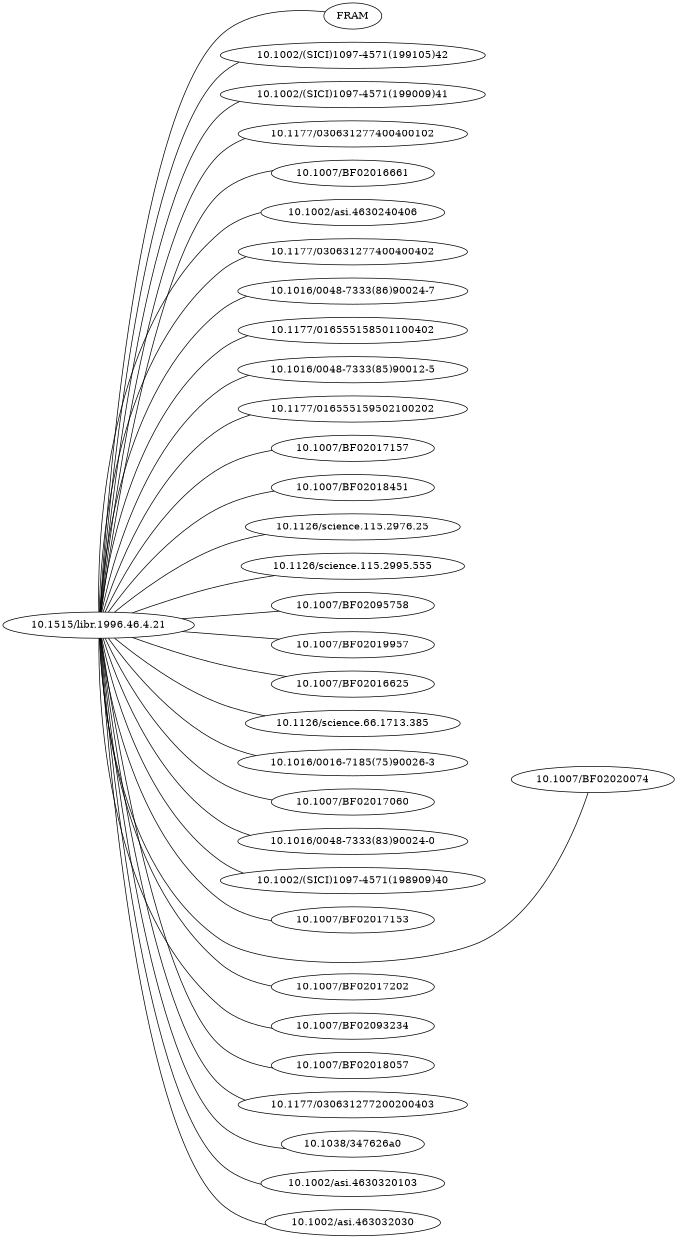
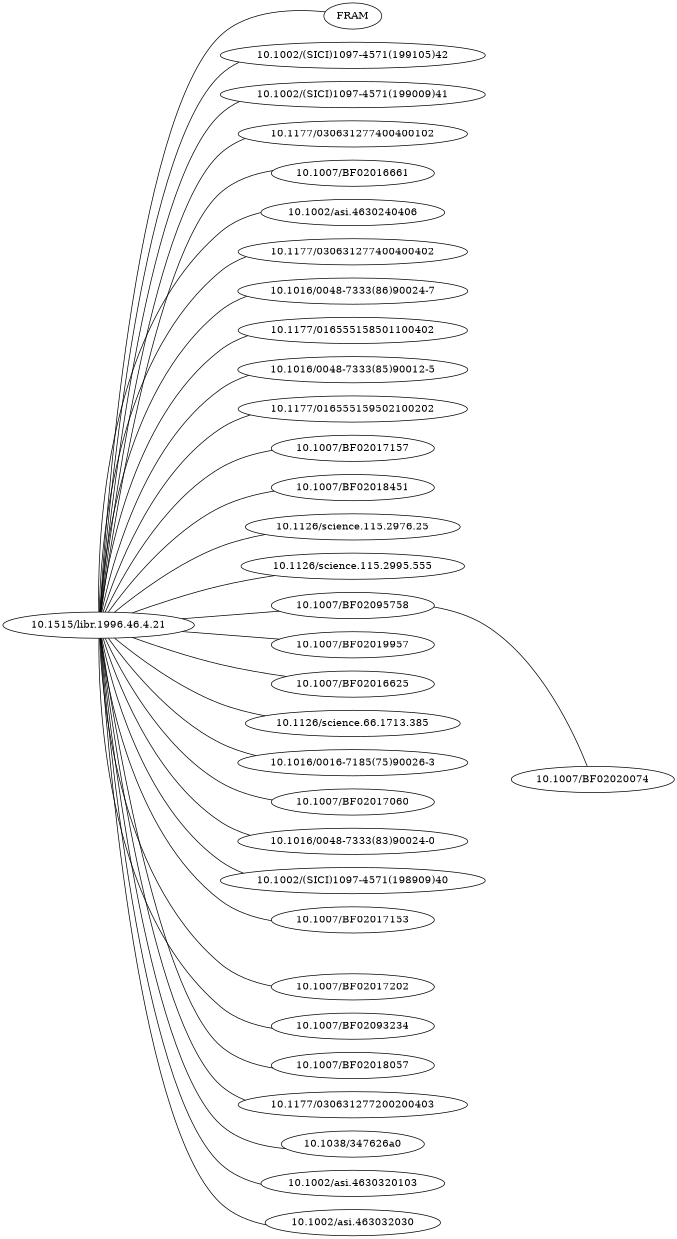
edge "10.1515/libr.1996.46.4.21" -- "10.1007/BF02020074": now "10.1007/BF02095758" -- "10.1007/BF02020074"
